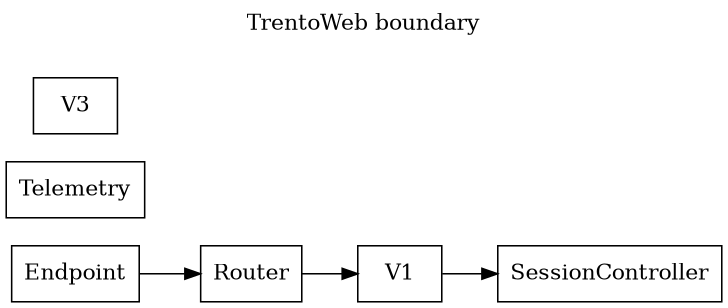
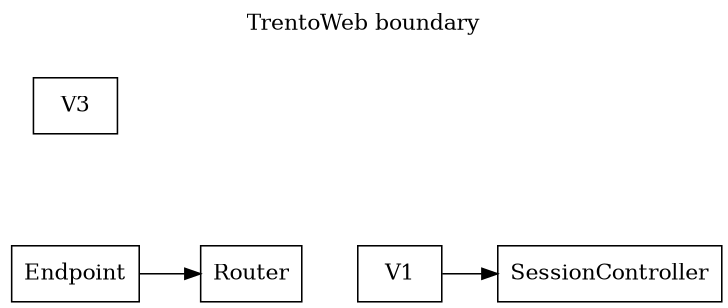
node "Telemetry": removed
edge "Router" -> "V1": removed
